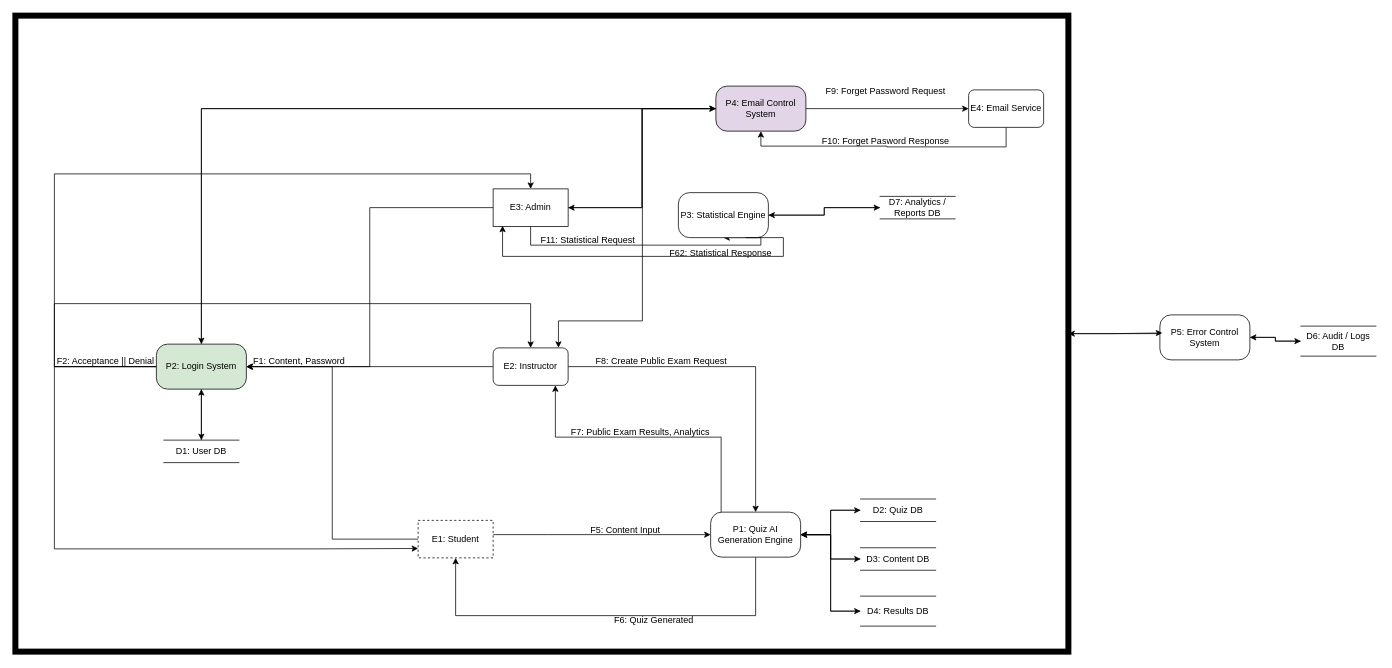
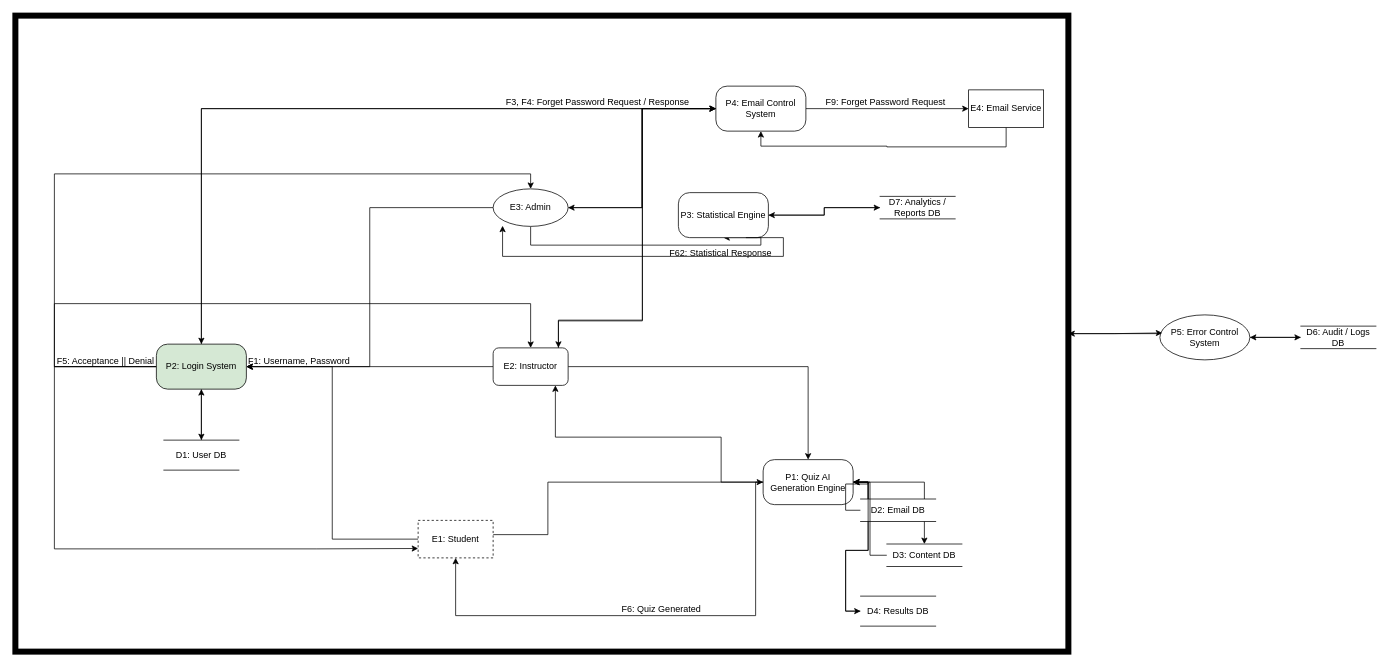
node "F9: Forget Password Request": moved (885, 91) -> (885, 102)
node "F3, F4: Forget Password Request / Response": added
node "P4: Email Control System": fillcolor #e1d5e7 -> #ffffff
node "E4: Email Service": shape rounded rectangle -> rectangle
node "F10: Forget Pasword Response": removed
node "E3: Admin": shape rectangle -> ellipse
node "F11: Statistical Request": removed
node "P5: Error Control System": shape rounded rectangle -> ellipse
node "D6: Audit / Logs DB": size 75x30 -> 75x23
edge "E2: Instructor" -> "P4: Email Control System": added
node "F2: Acceptance || Denial": label "F2: Acceptance || Denial" -> "F5: Acceptance || Denial"
node "F1: Content, Password": label "F1: Content, Password" -> "F1: Username, Password"
node "F8: Create Public Exam Request": removed
node "F7: Public Exam Results, Analytics": removed
node "D1: User DB": size 75x23 -> 75x30
node "D2: Quiz DB": label "D2: Quiz DB" -> "D2: Email DB"
node "F5: Content Input": removed
node "P1: Quiz AI Generation Engine": moved (756, 534) -> (808, 482)
node "D3: Content DB": moved (898, 559) -> (924, 555)
node "F6: Quiz Generated": moved (653, 620) -> (661, 609)
